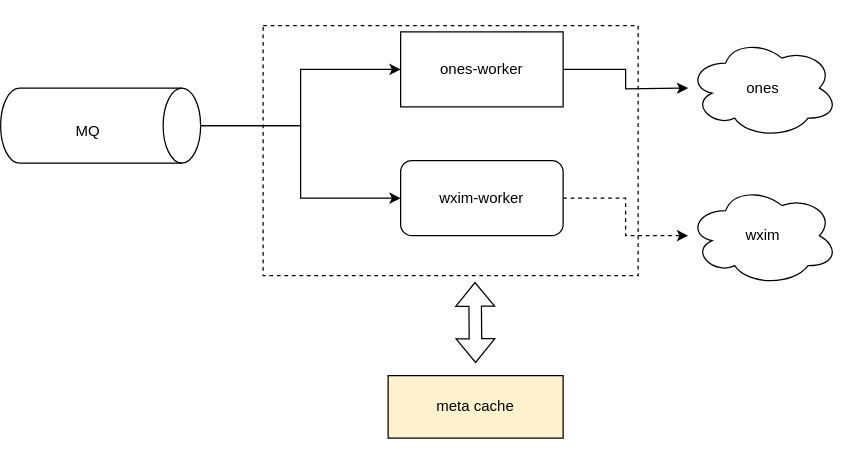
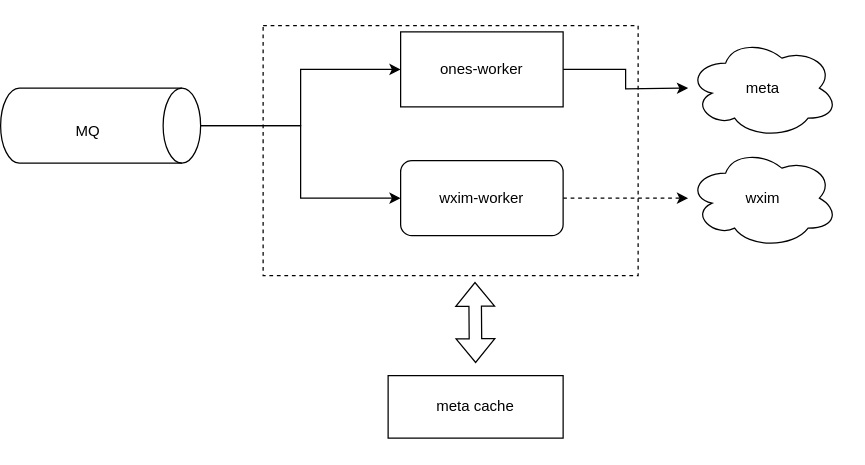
node "ones": label "ones" -> "meta"
node "wxim": moved (763, 236) -> (763, 198)
node "meta cache": fillcolor #fff2cc -> #ffffff
